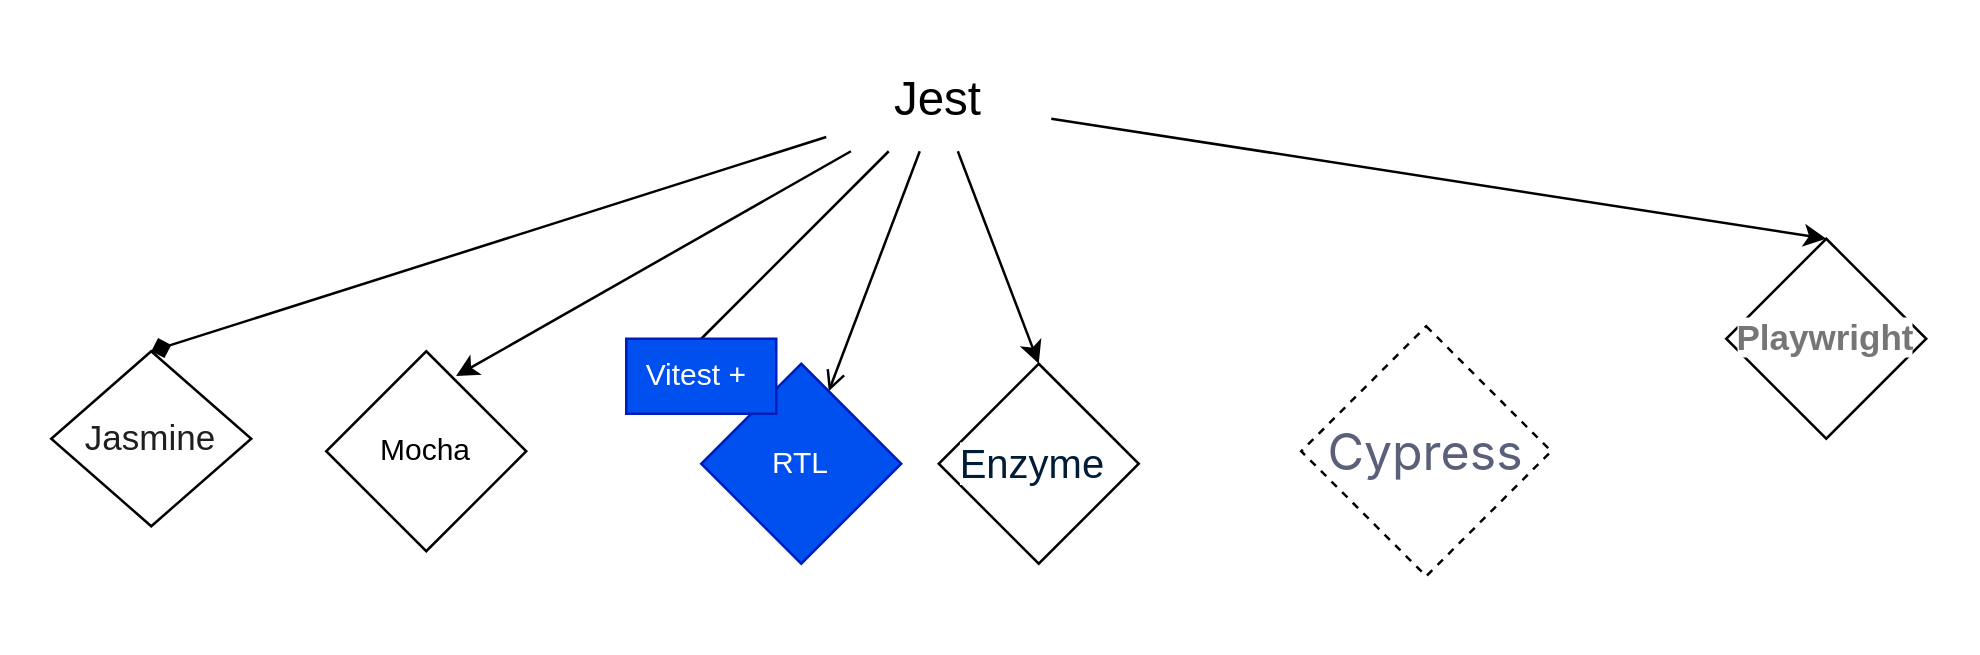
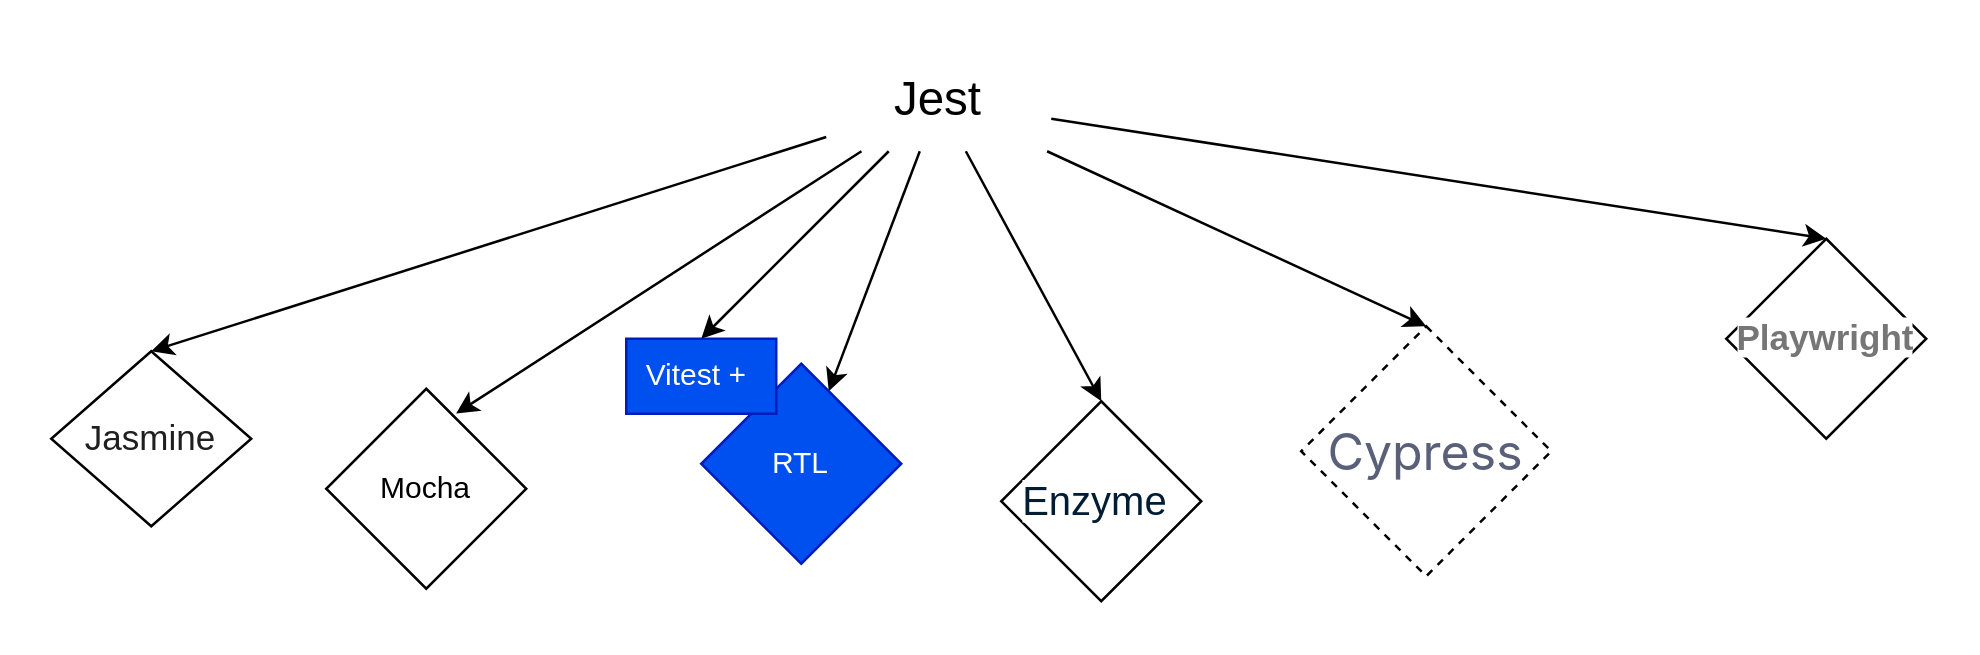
edge "Jest" -> "Cypress": added
edge "Jest" -- "Vitest +": arrowhead none -> classic
edge "Jest" -> "Jasmine": arrowhead diamond -> classic
edge "Jest" -> "RTL": arrowhead open -> classic
node "Mocha": moved (426, 451) -> (426, 489)
node "Enzyme": moved (1039, 464) -> (1101, 501)
